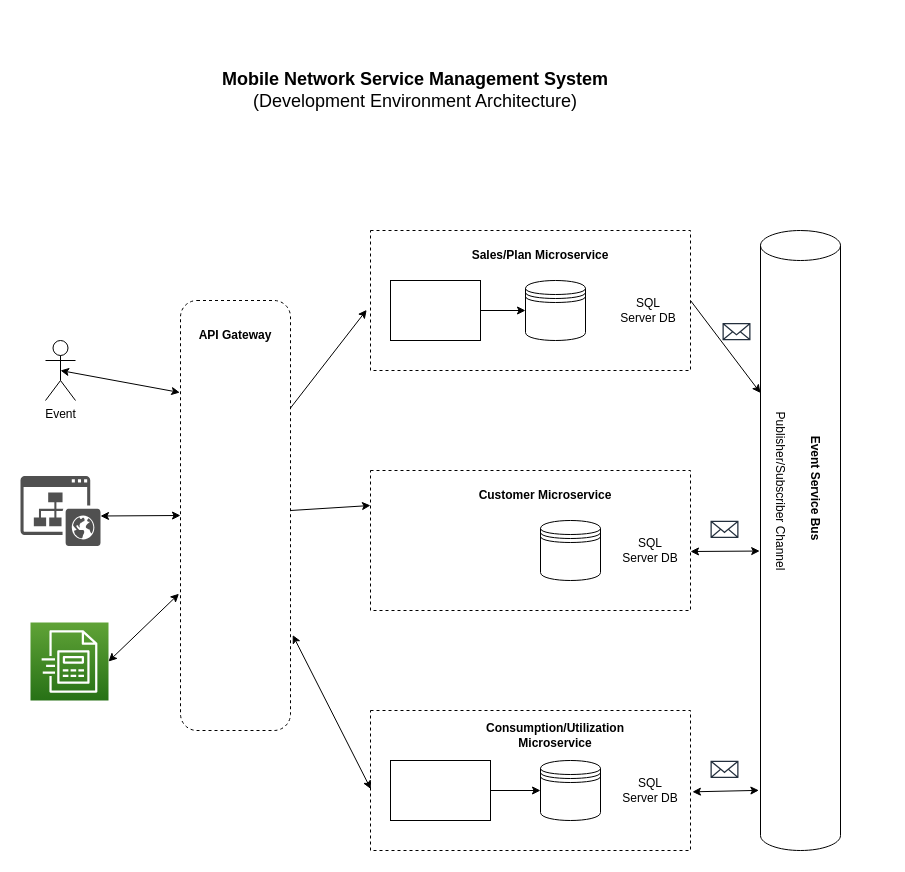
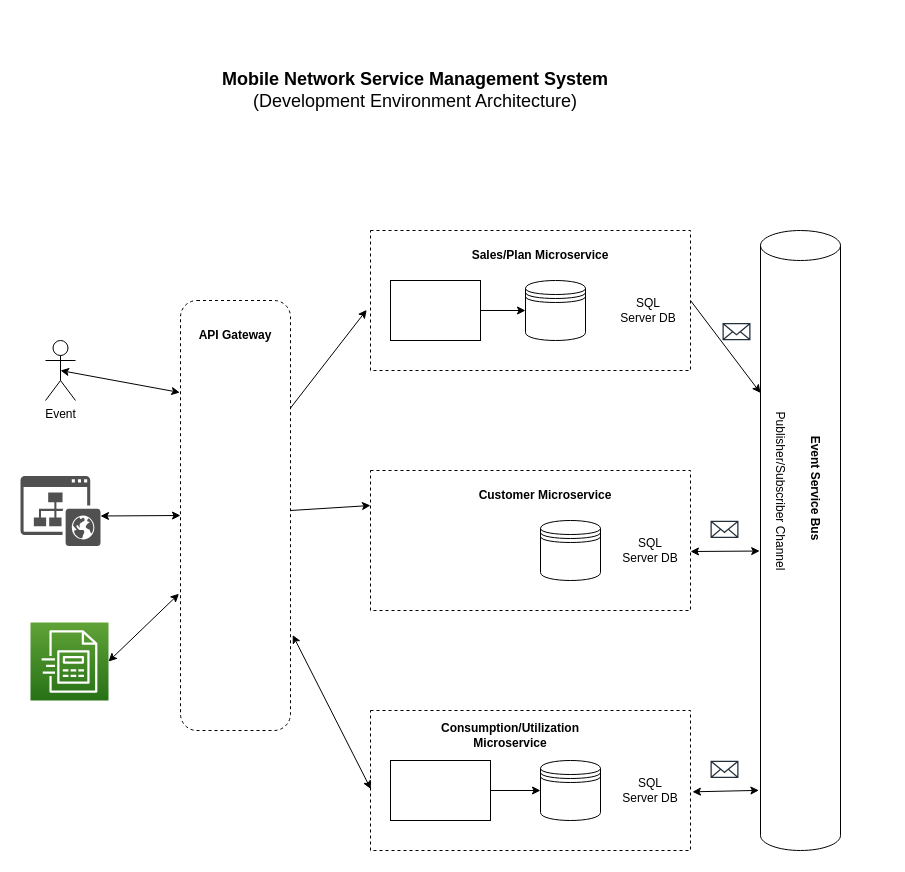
node "Consumption/Utilization Microservice": moved (556, 736) -> (511, 736)
